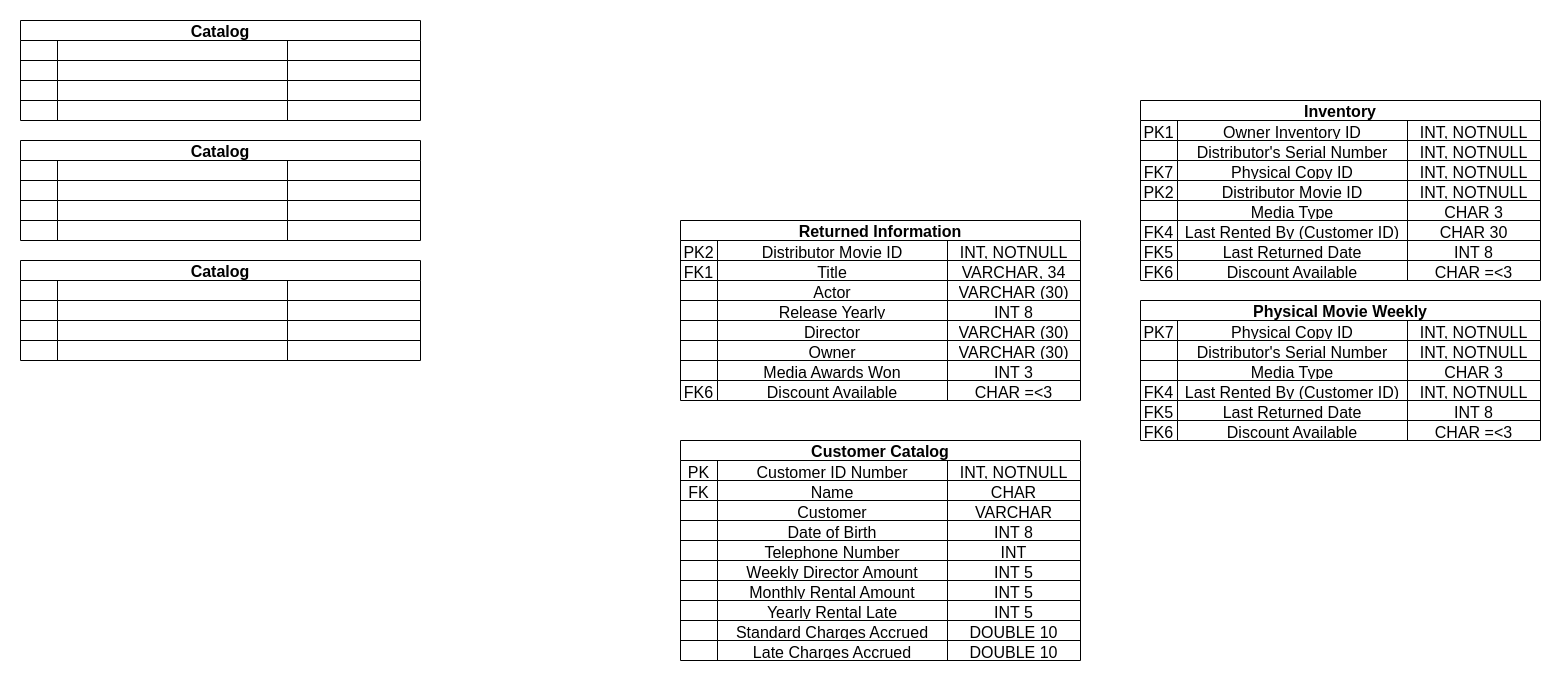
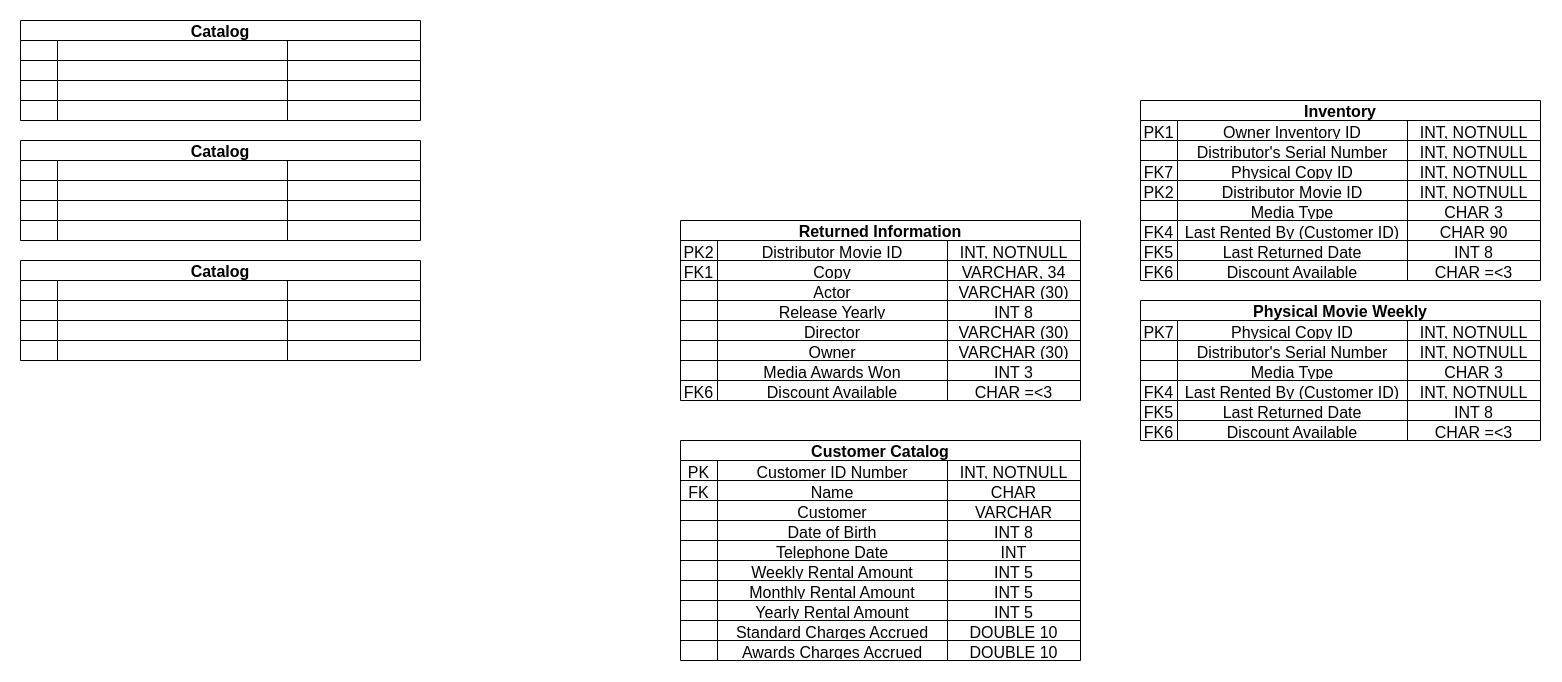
node "CHAR 30": label "CHAR 30" -> "CHAR 90"
node "Title": label "Title" -> "Copy"
node "Telephone Number": label "Telephone Number" -> "Telephone Date"
node "Weekly Director Amount": label "Weekly Director Amount" -> "Weekly Rental Amount"
node "Yearly Rental Late": label "Yearly Rental Late" -> "Yearly Rental Amount"
node "Late Charges Accrued": label "Late Charges Accrued" -> "Awards Charges Accrued"
